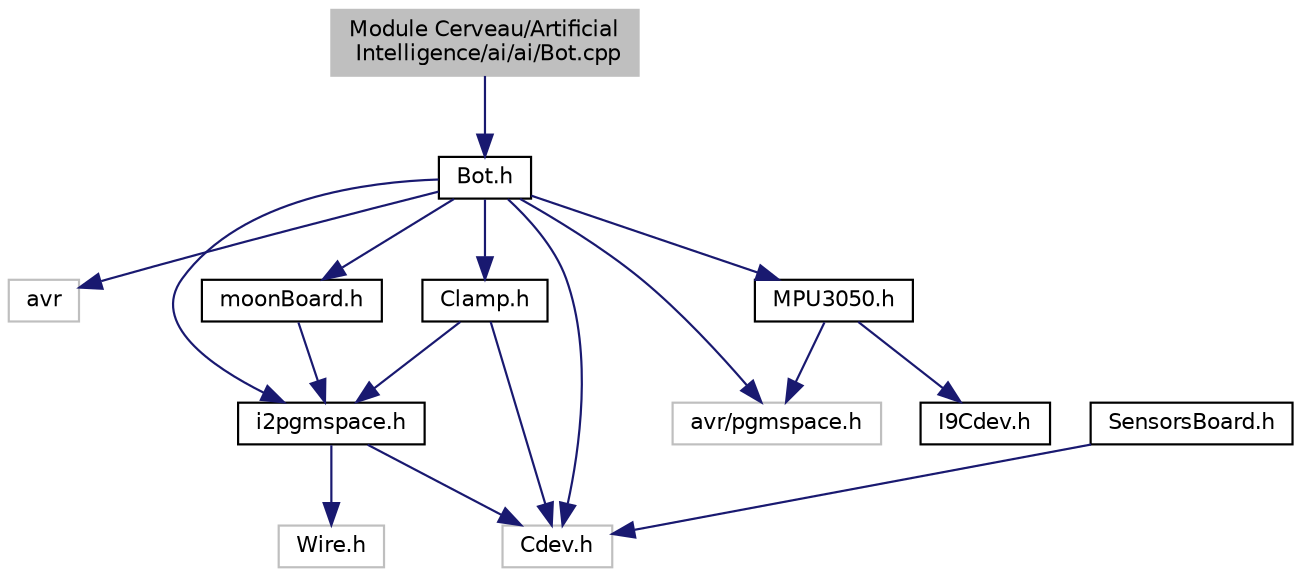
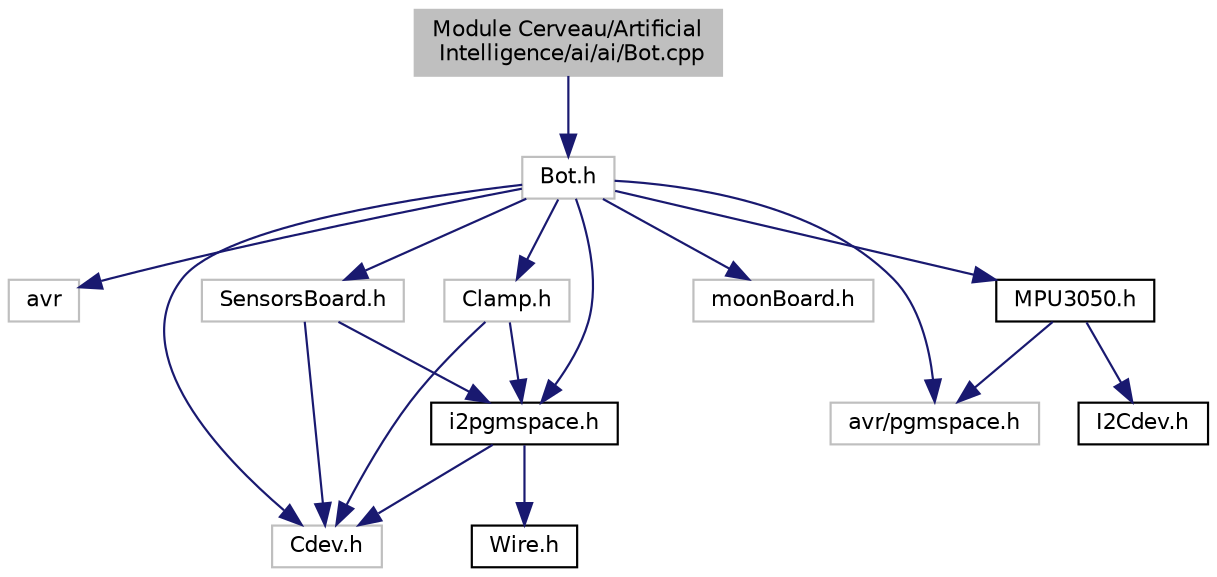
node "Bot.h": color black -> grey75
edge "Bot.h" -> "SensorsBoard.h": added
node "moonBoard.h": color black -> grey75
node "Clamp.h": color black -> grey75
edge "moonBoard.h" -> "i2pgmspace.h": now "SensorsBoard.h" -> "i2pgmspace.h"
node "I9Cdev.h": label "I9Cdev.h" -> "I2Cdev.h"
node "SensorsBoard.h": color black -> grey75
node "Wire.h": color grey75 -> black
